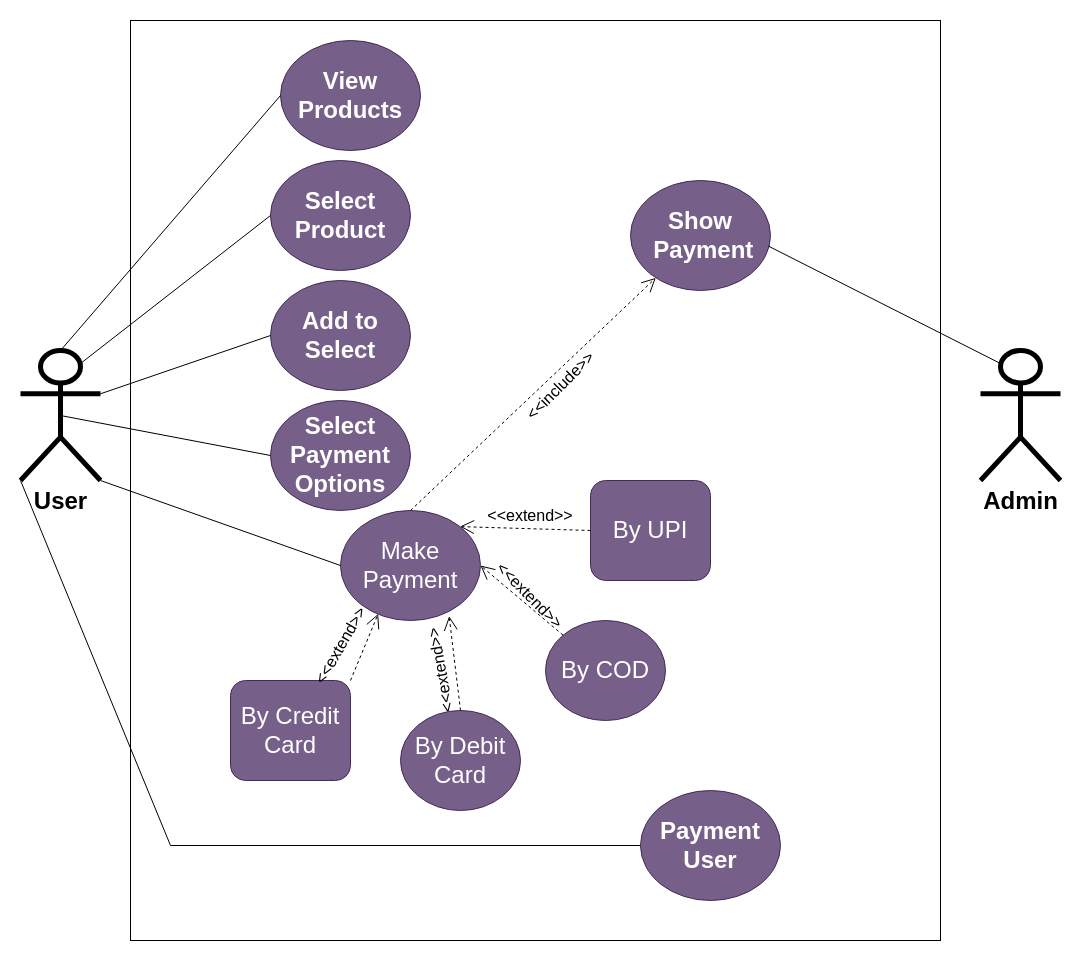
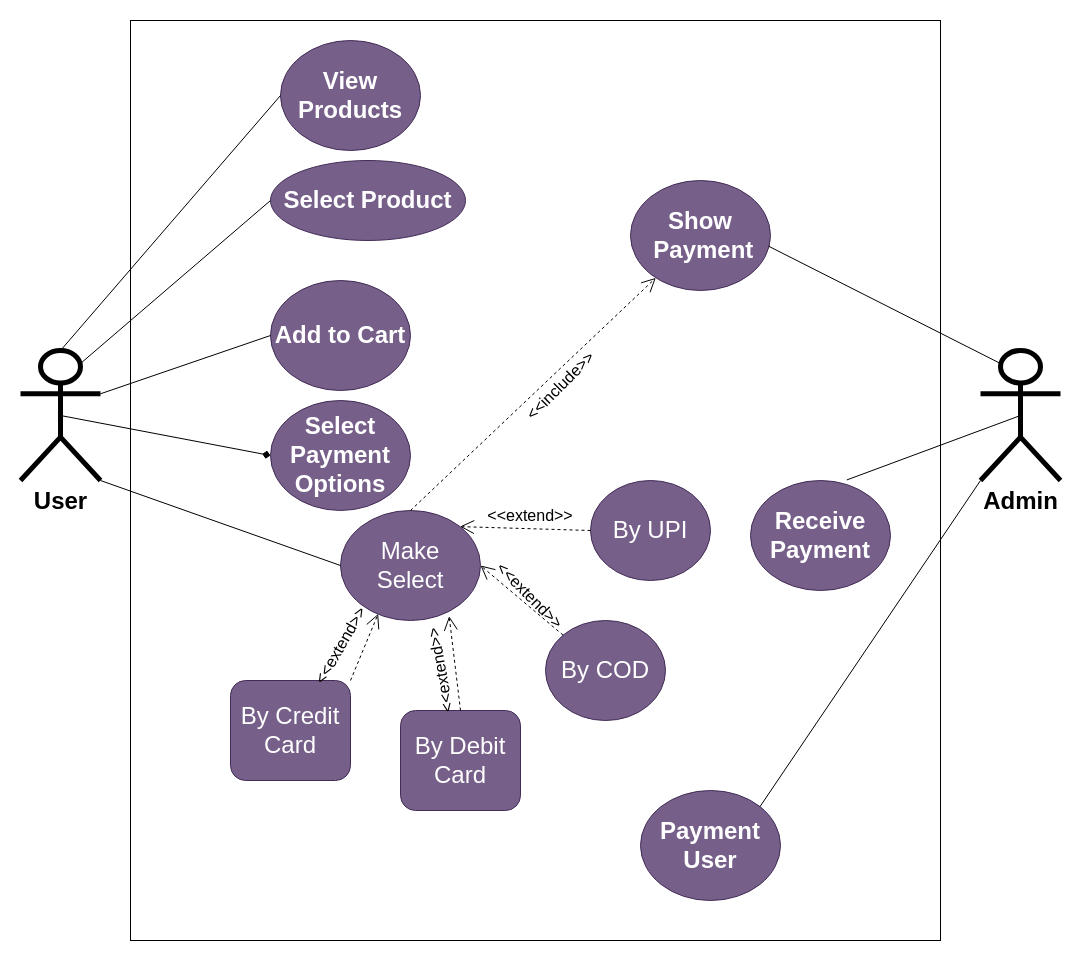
node "Select Product": size 140x110 -> 195x80
node "Add to Select": label "Add to Select" -> "Add to Cart"
edge "Admin" -- "Receive Payment": added
edge "User" -- "Select Payment Options": arrowhead none -> diamond
node "By UPI": shape rounded rectangle -> ellipse
node "Receive Payment": added
node "Make Payment": label "Make Payment" -> "Make Select"
edge "Admin" -- "Payment User": added
node "By Debit Card": shape ellipse -> rounded rectangle
edge "User" -- "Payment User": removed
